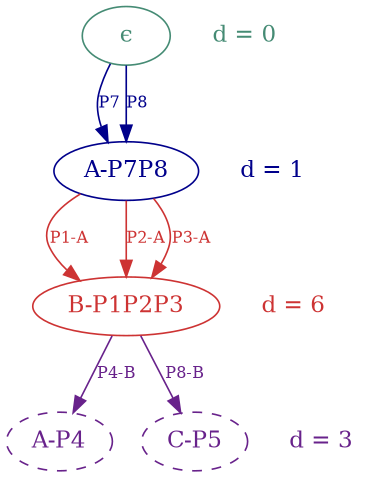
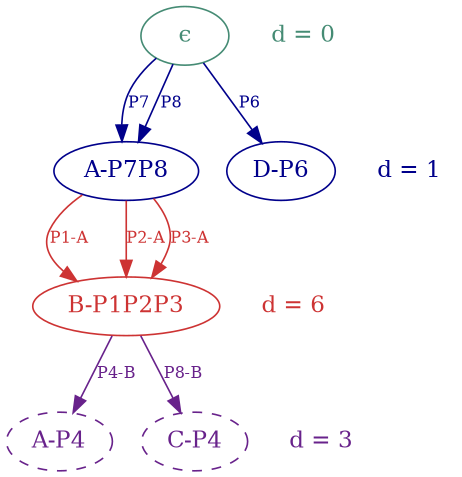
node "D-P6": added
node "C-P5": label "C-P5" -> "C-P4"
